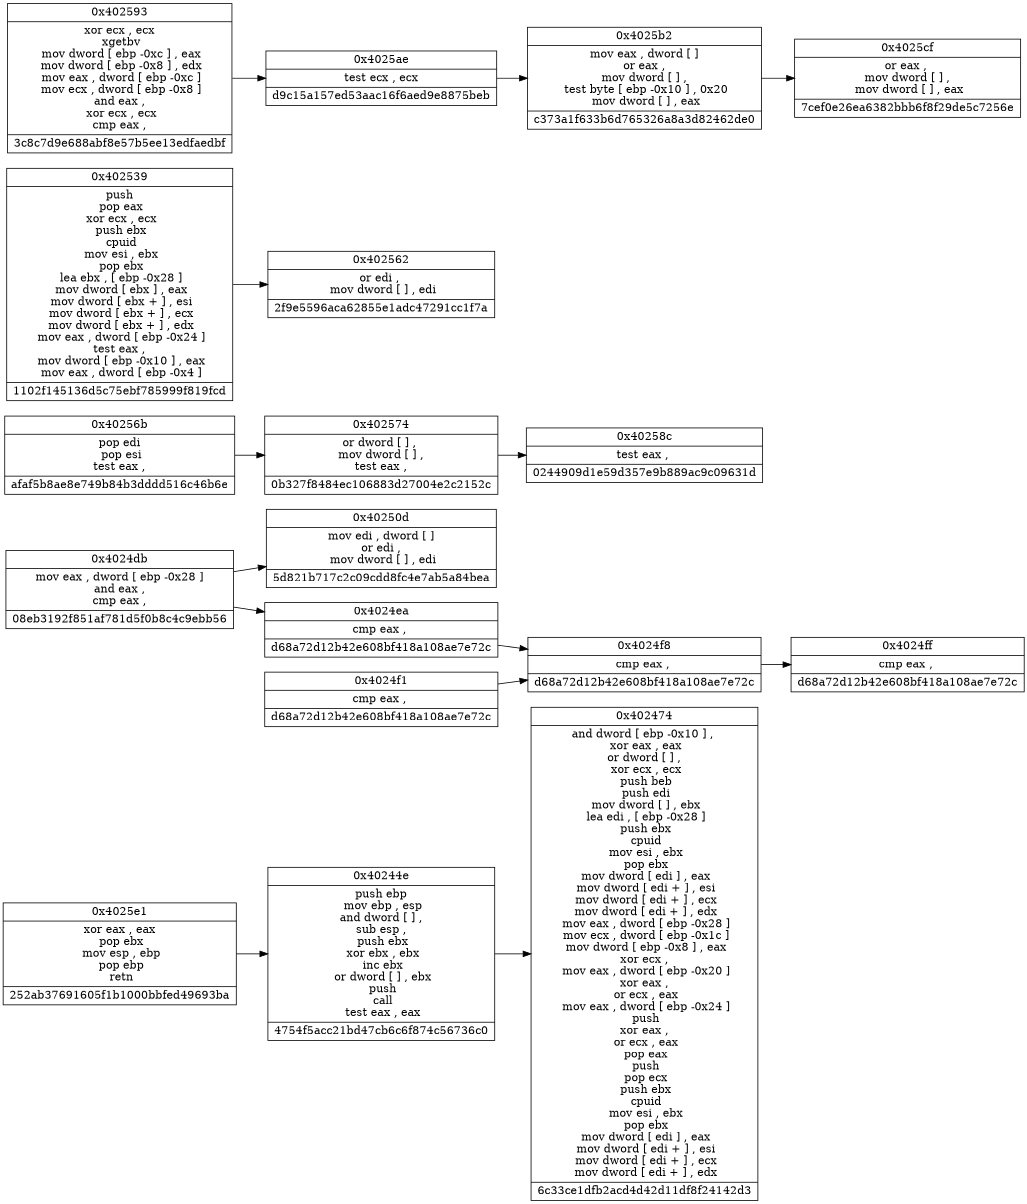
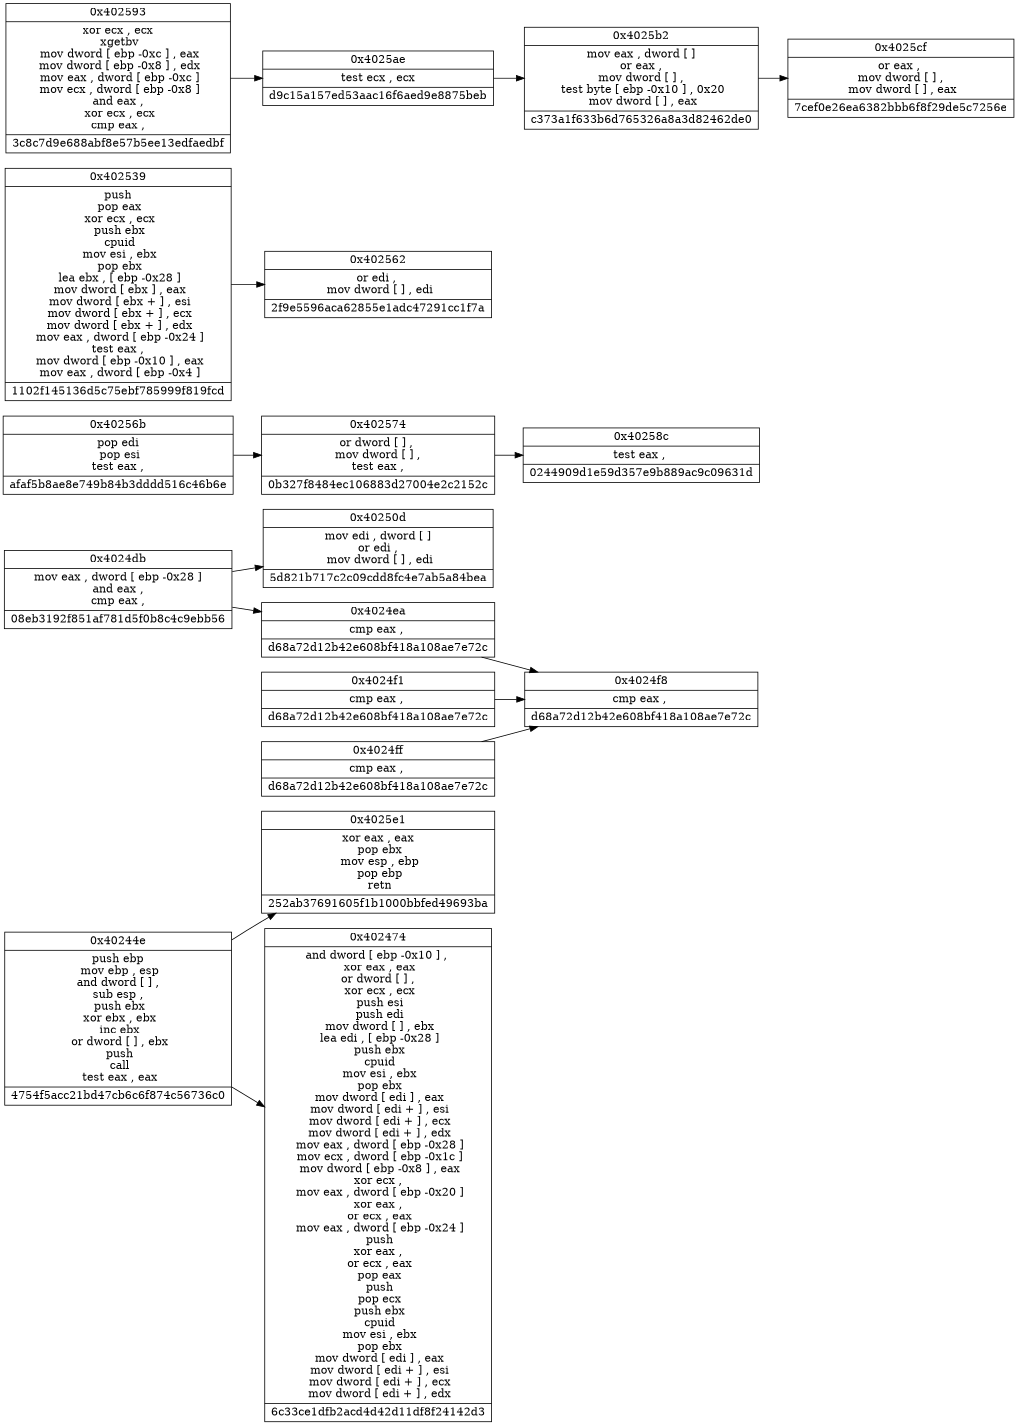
edge "0x4024f8" -> "0x4024ff": reversed
node "0x402474": text "push beb" -> "push esi"
edge "0x4025e1" -> "0x40244e": reversed
